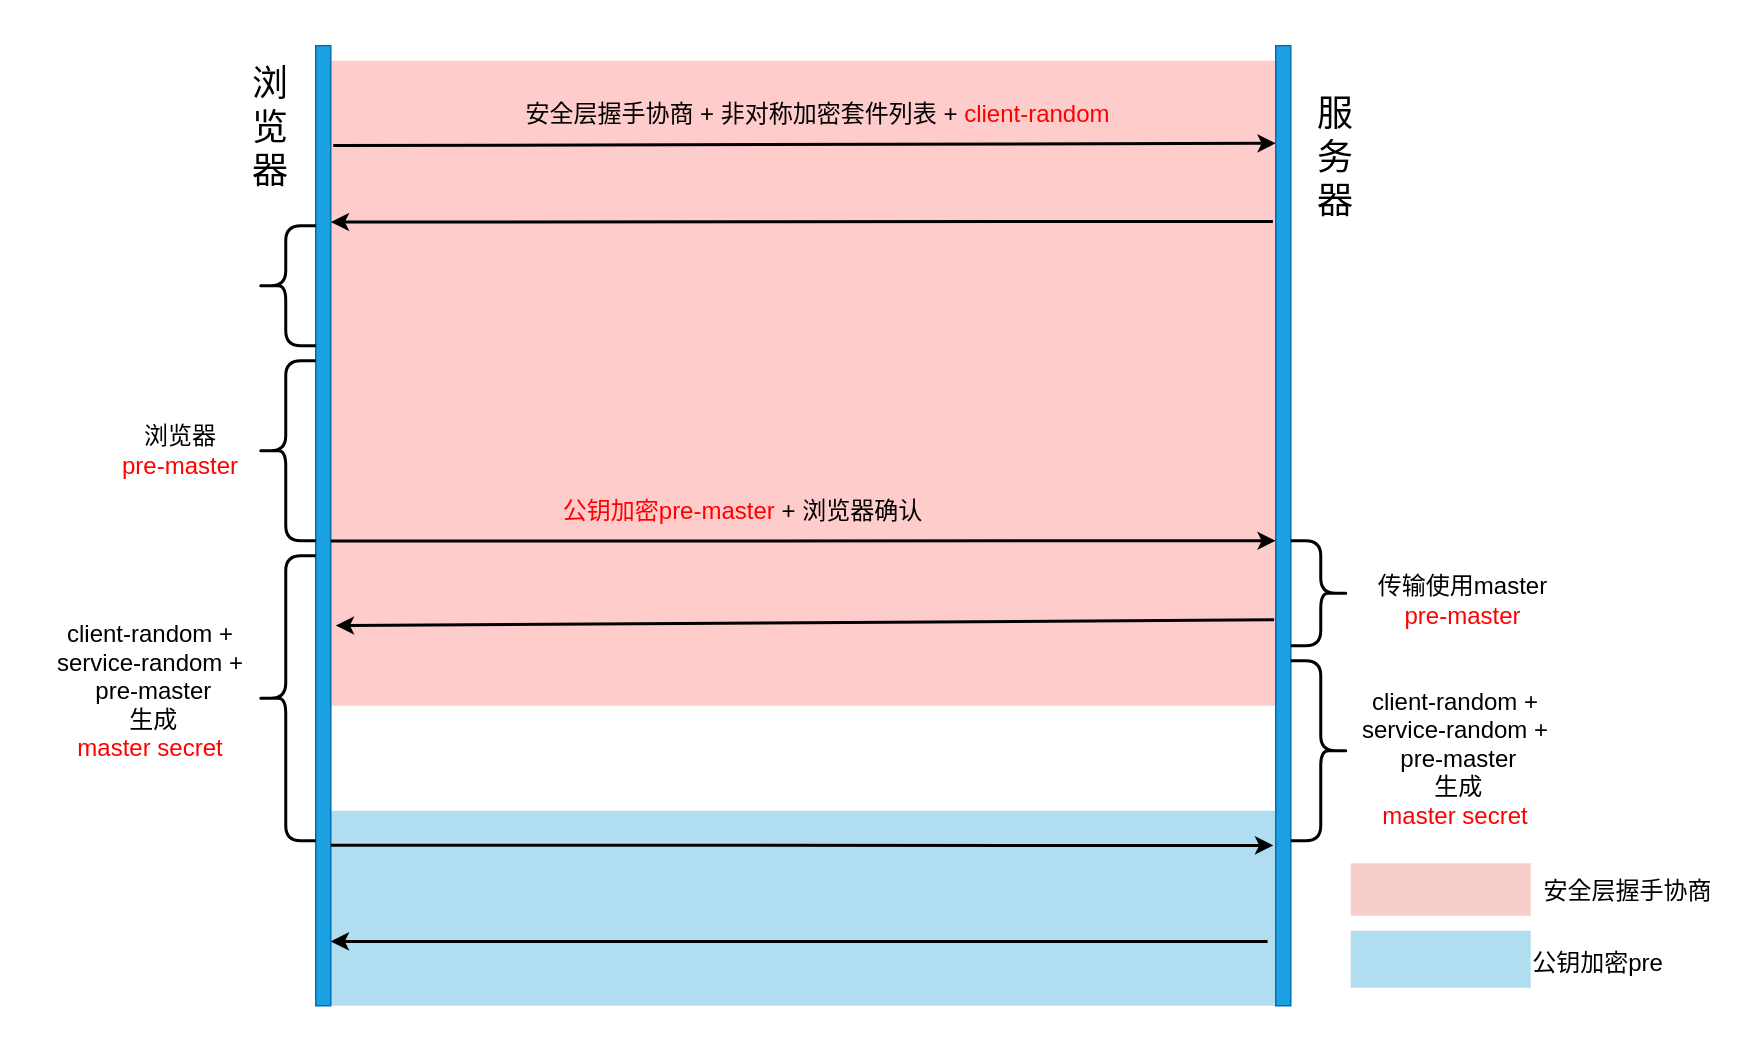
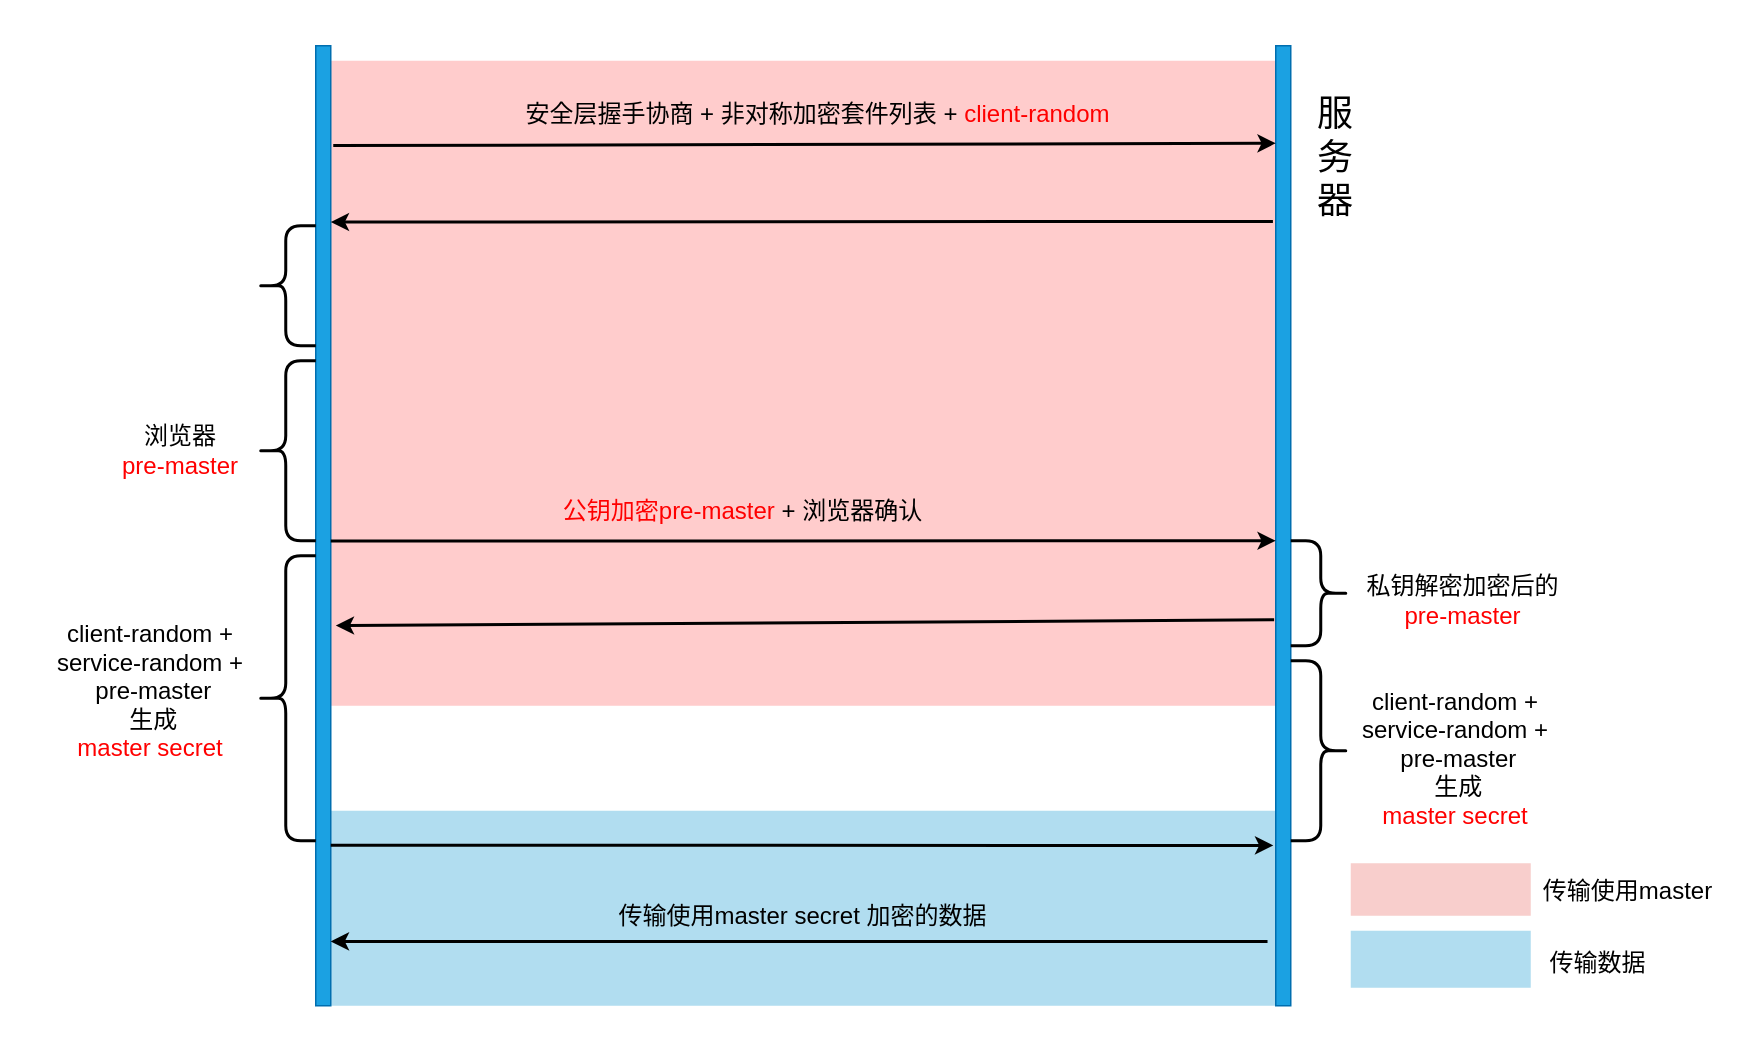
node "浏览器": removed
node "传输使用master pre-master": label "传输使用master pre-master" -> "私钥解密加密后的 pre-master"
node "安全层握手协商": label "安全层握手协商" -> "传输使用master"
node "传输使用master secret 加密的数据": added
node "公钥加密pre": label "公钥加密pre" -> "传输数据"
